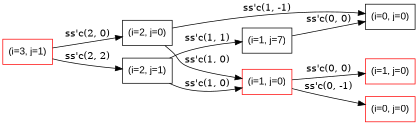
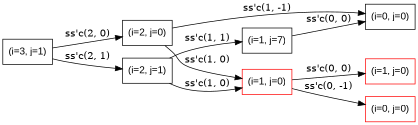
node "(i=3, j=1)": color red -> black
edge "(i=3, j=1)" -> "(i=2, j=1)": label "ss'c(2, 2)" -> "ss'c(2, 1)"
